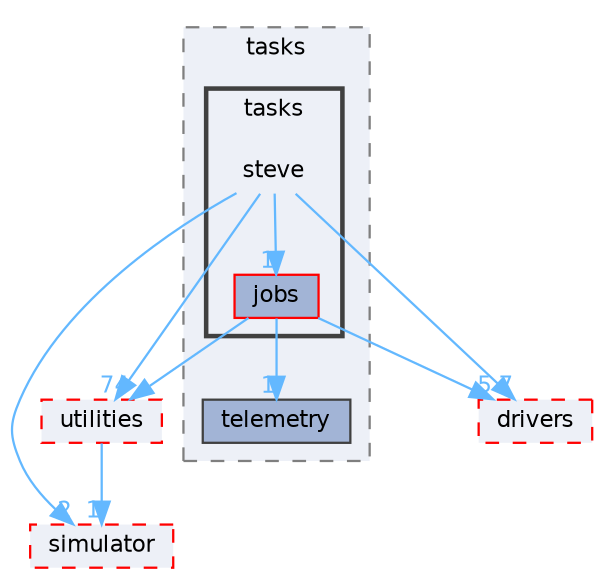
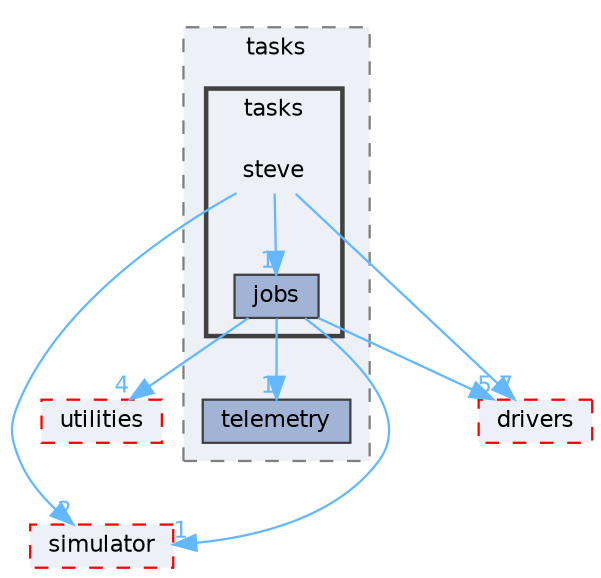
edge "steve" -> "utilities": removed
node "jobs": color red -> grey25
edge "utilities" -> "simulator": now "jobs" -> "simulator"
